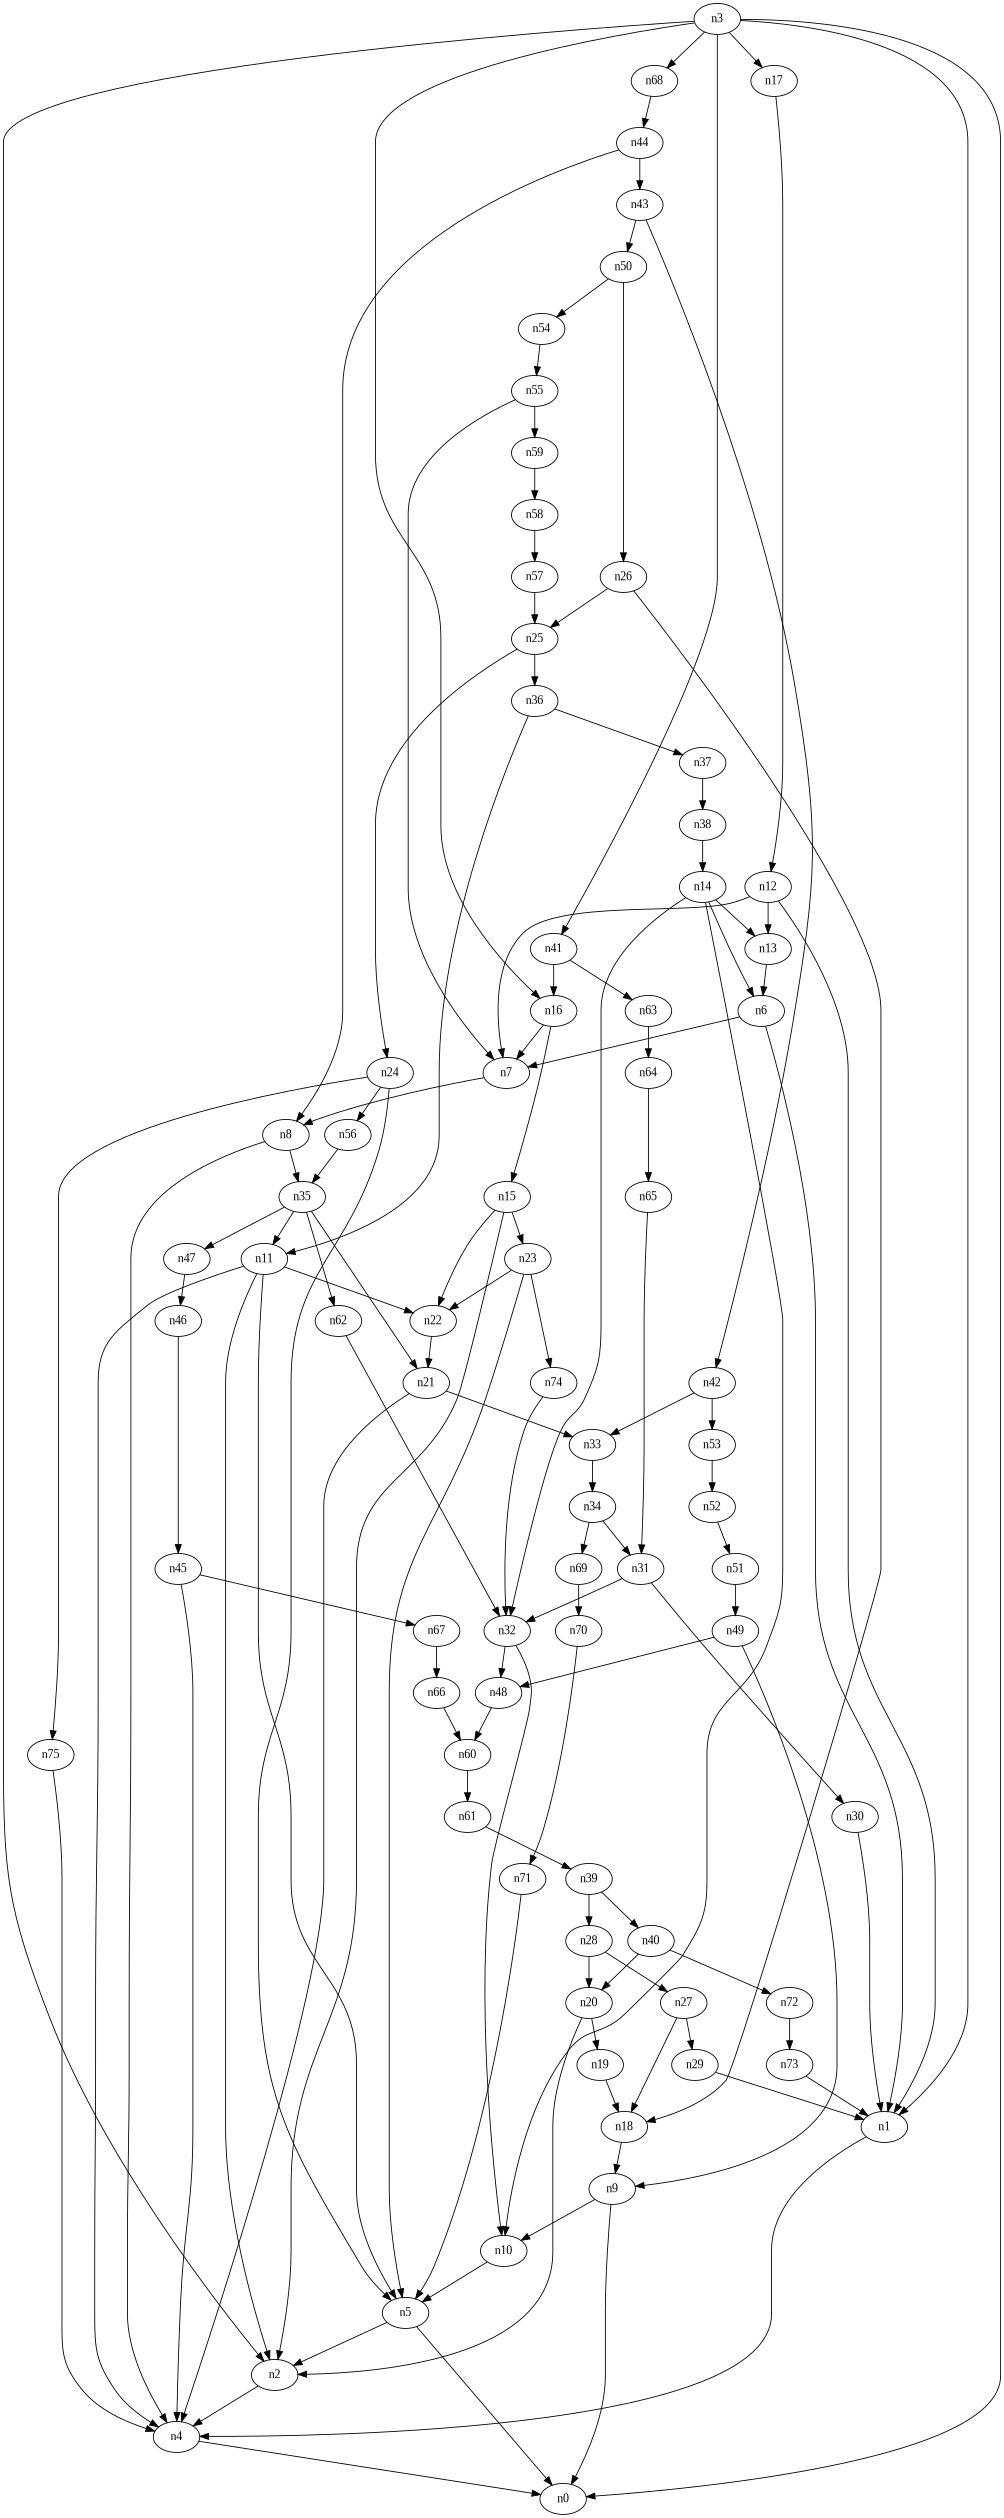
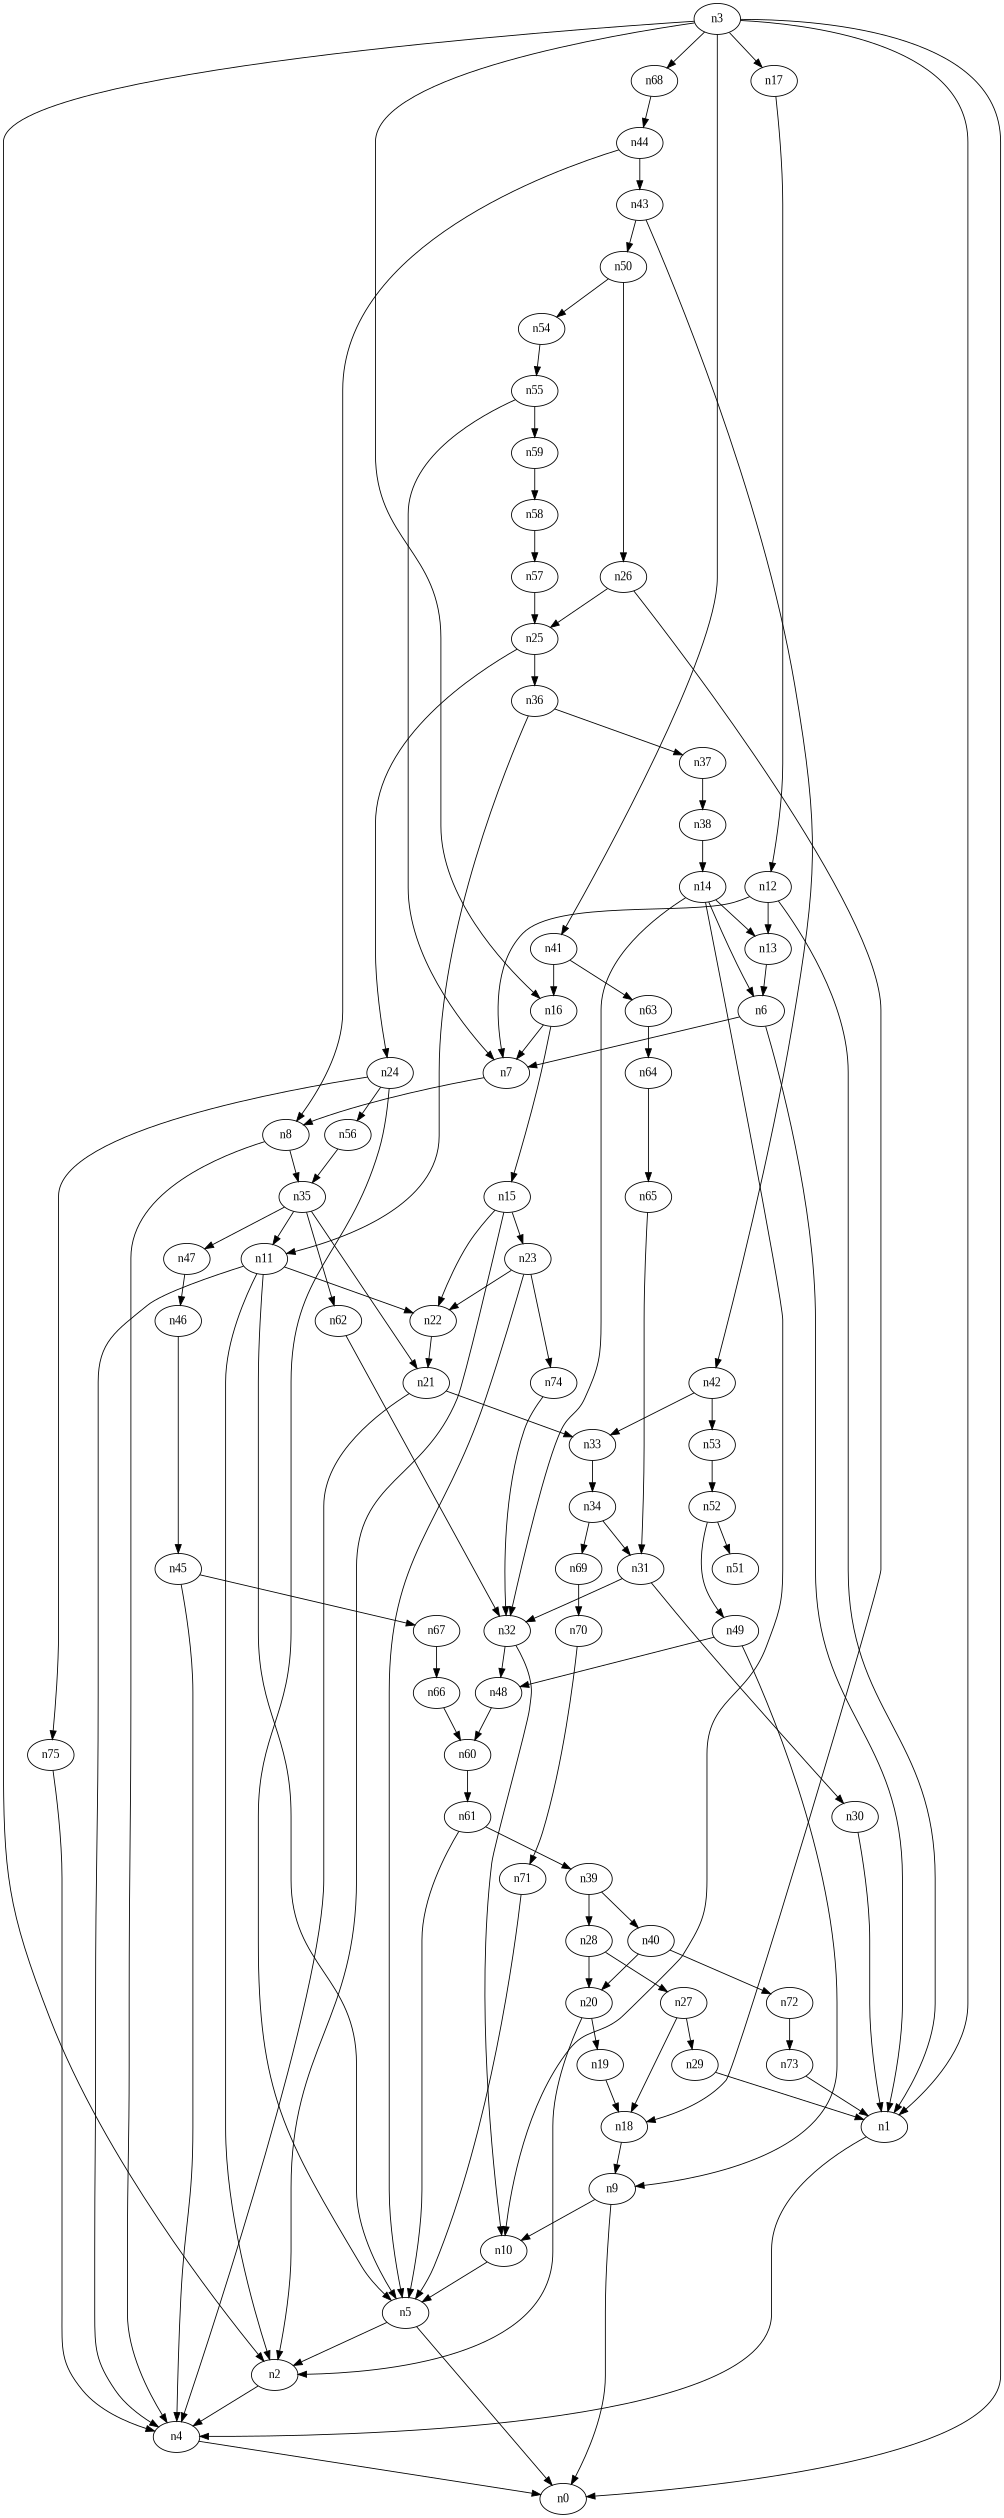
edge "n51" -> "n49": now "n52" -> "n49"
edge "n61" -> "n5": added
